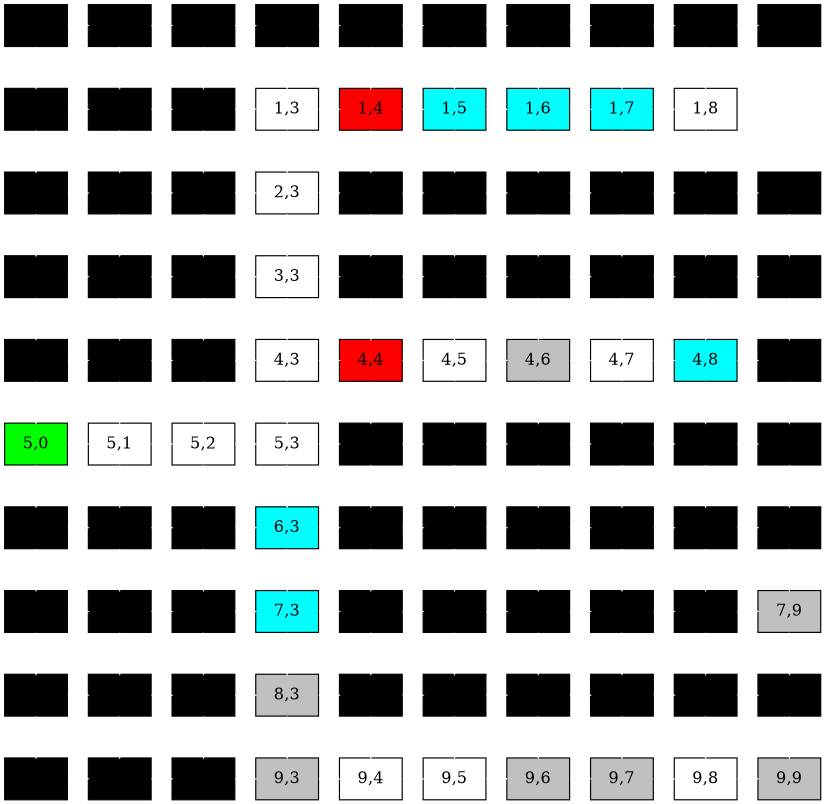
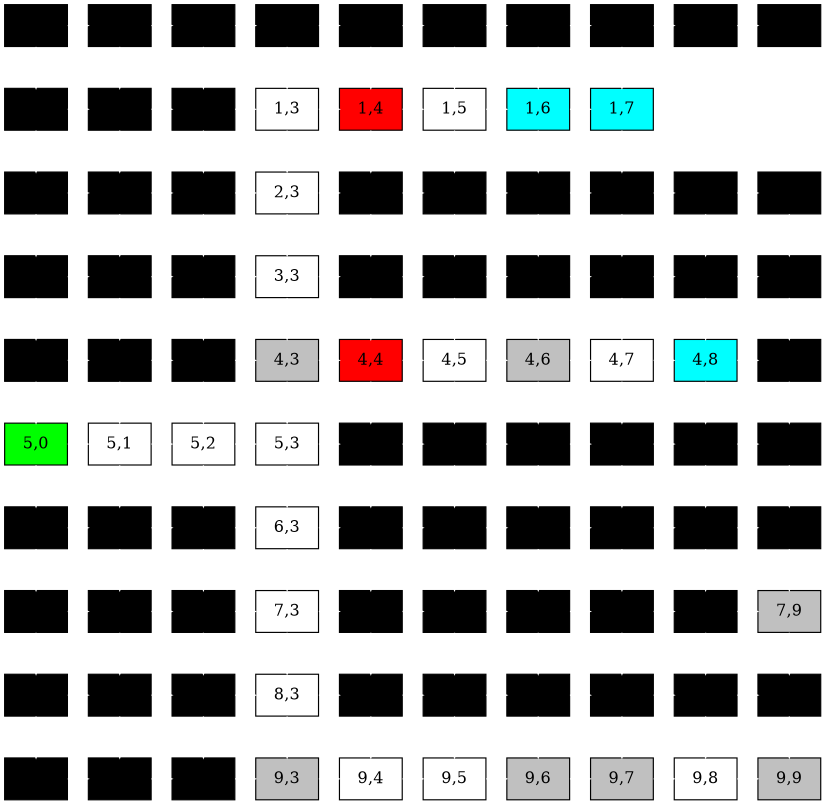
node "1,5": fillcolor cyan -> white
node "1,8": removed
node "4,3": fillcolor white -> gray
node "6,3": fillcolor cyan -> white
node "7,3": fillcolor cyan -> white
node "8,3": fillcolor gray -> white
